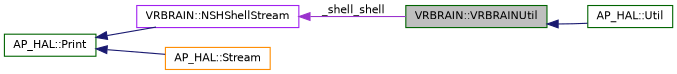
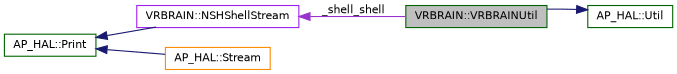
edge "AP_HAL::Util" -> "VRBRAIN::VRBRAINUtil": reversed
